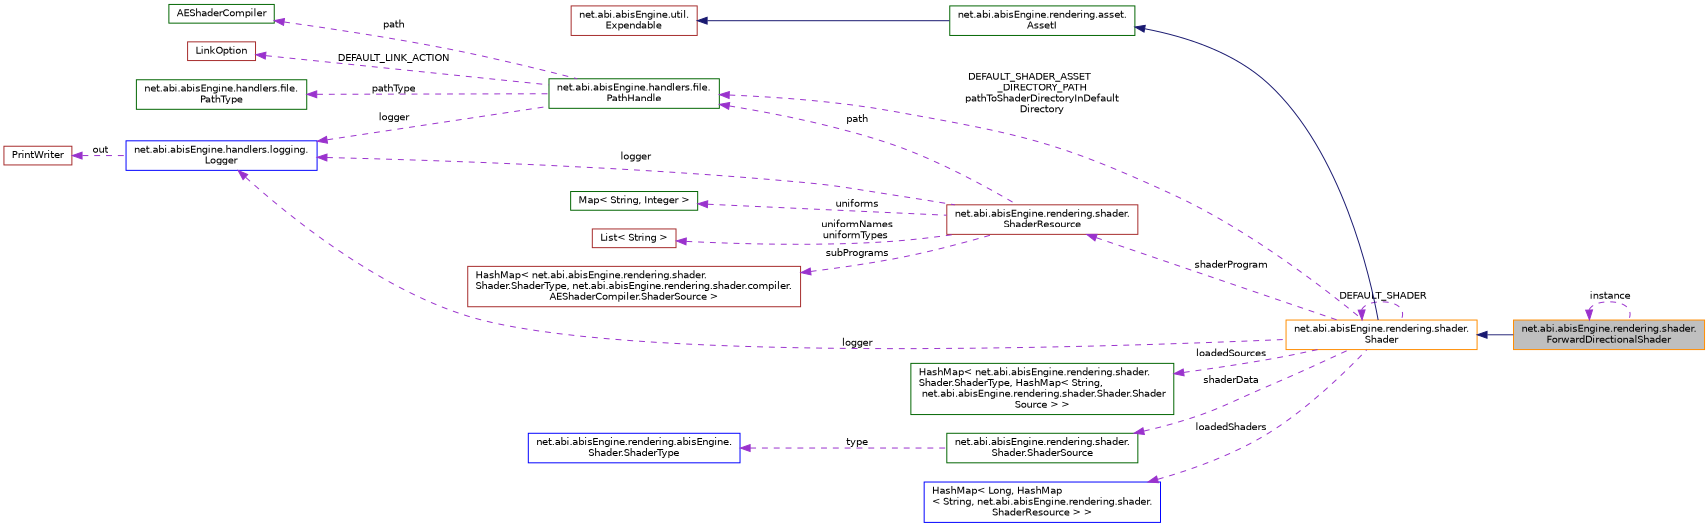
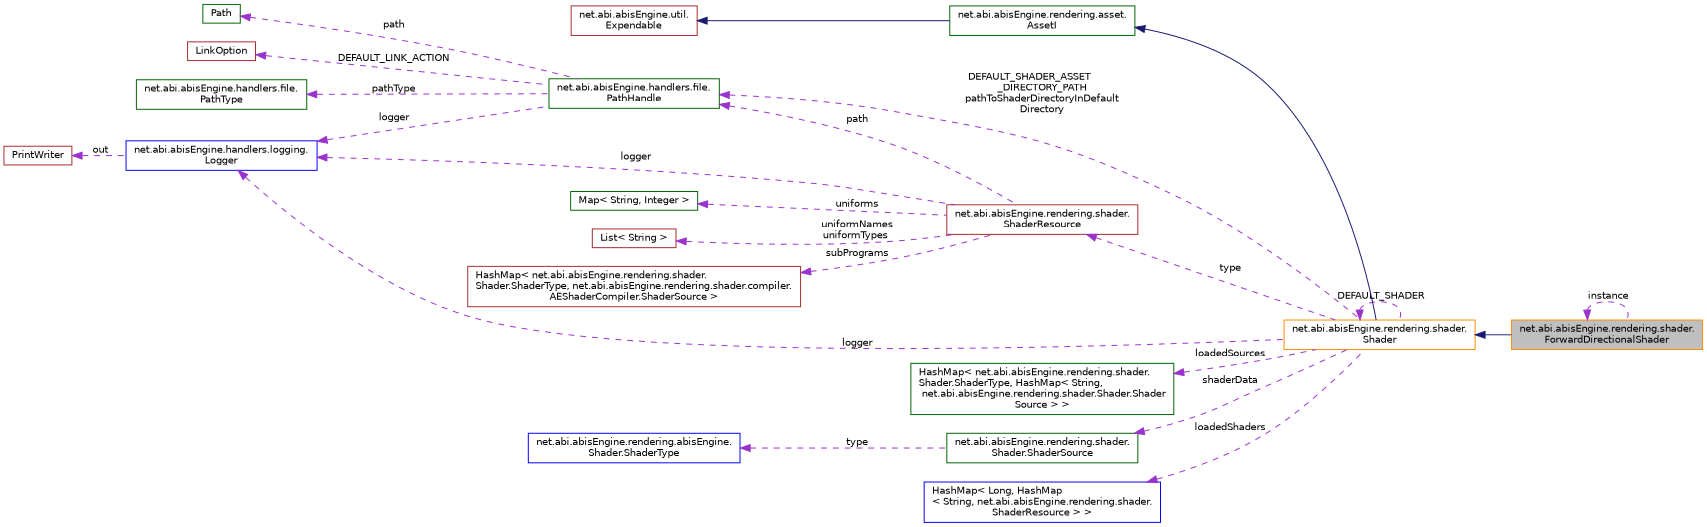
node "AEShaderCompiler": label "AEShaderCompiler" -> "Path"
edge "net.abi.abisEngine.rendering.shader. Shader" -> "net.abi.abisEngine.rendering.shader. ShaderResource": label " shaderProgram" -> " type"
